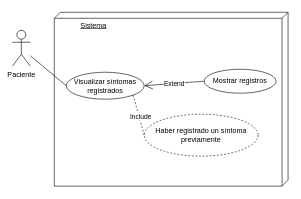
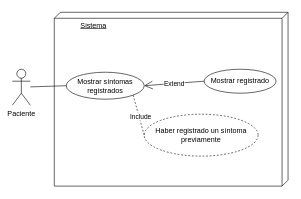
node "Paciente": moved (21, 48) -> (21, 87)
node "Mostrar registros": label "Mostrar registros" -> "Mostrar registrado"
node "Visualizar síntomas registrados": label "Visualizar síntomas registrados" -> "Mostrar síntomas registrados"
